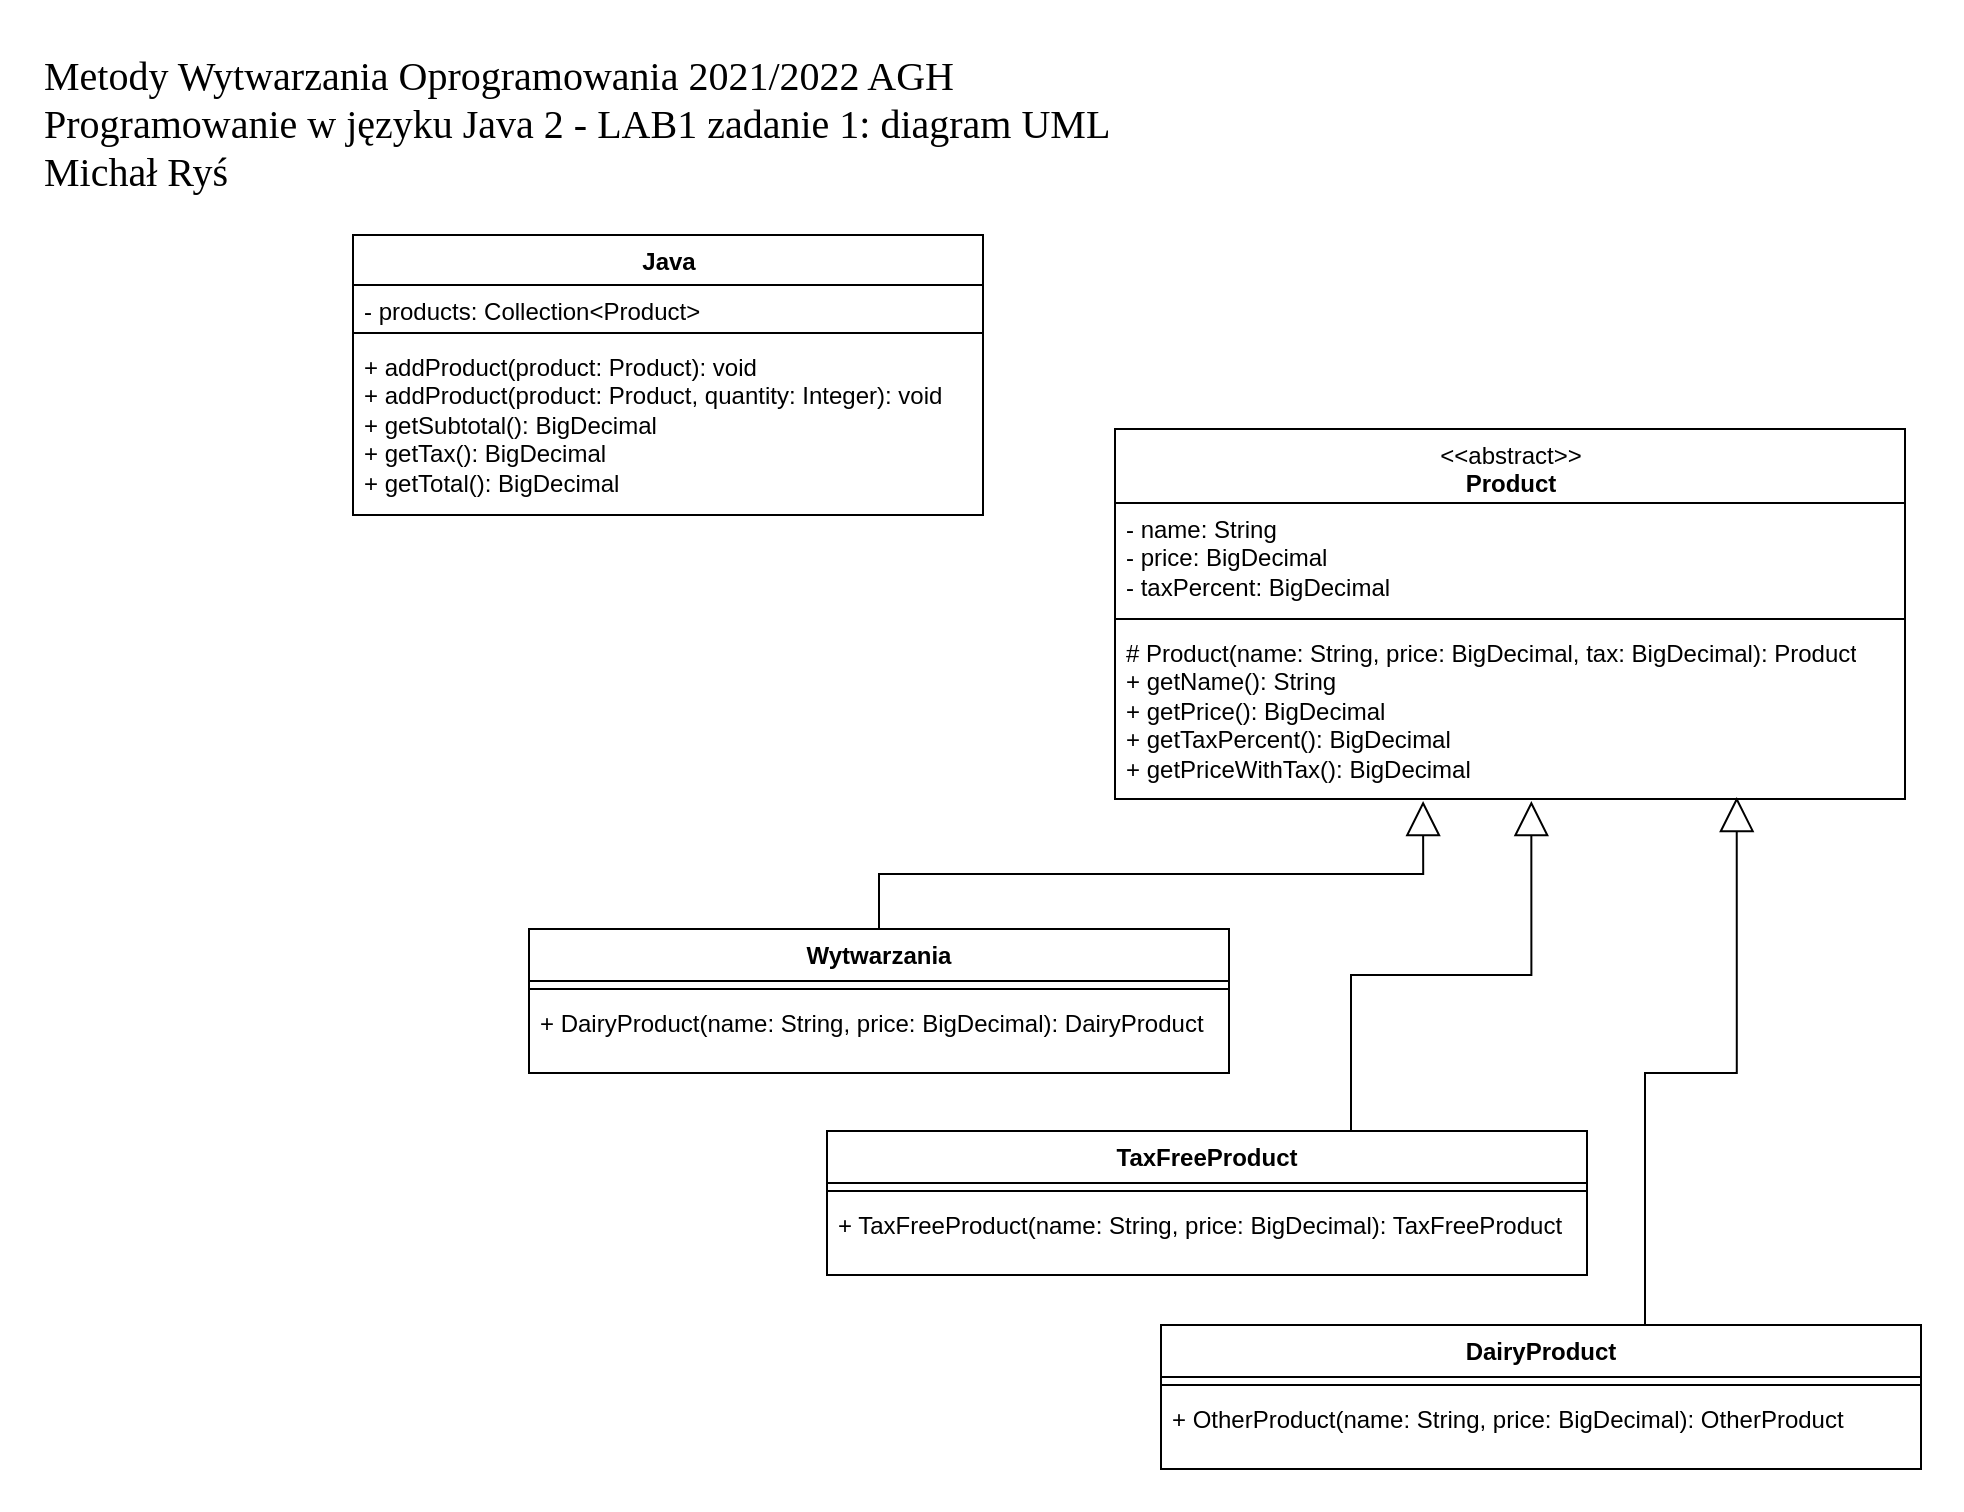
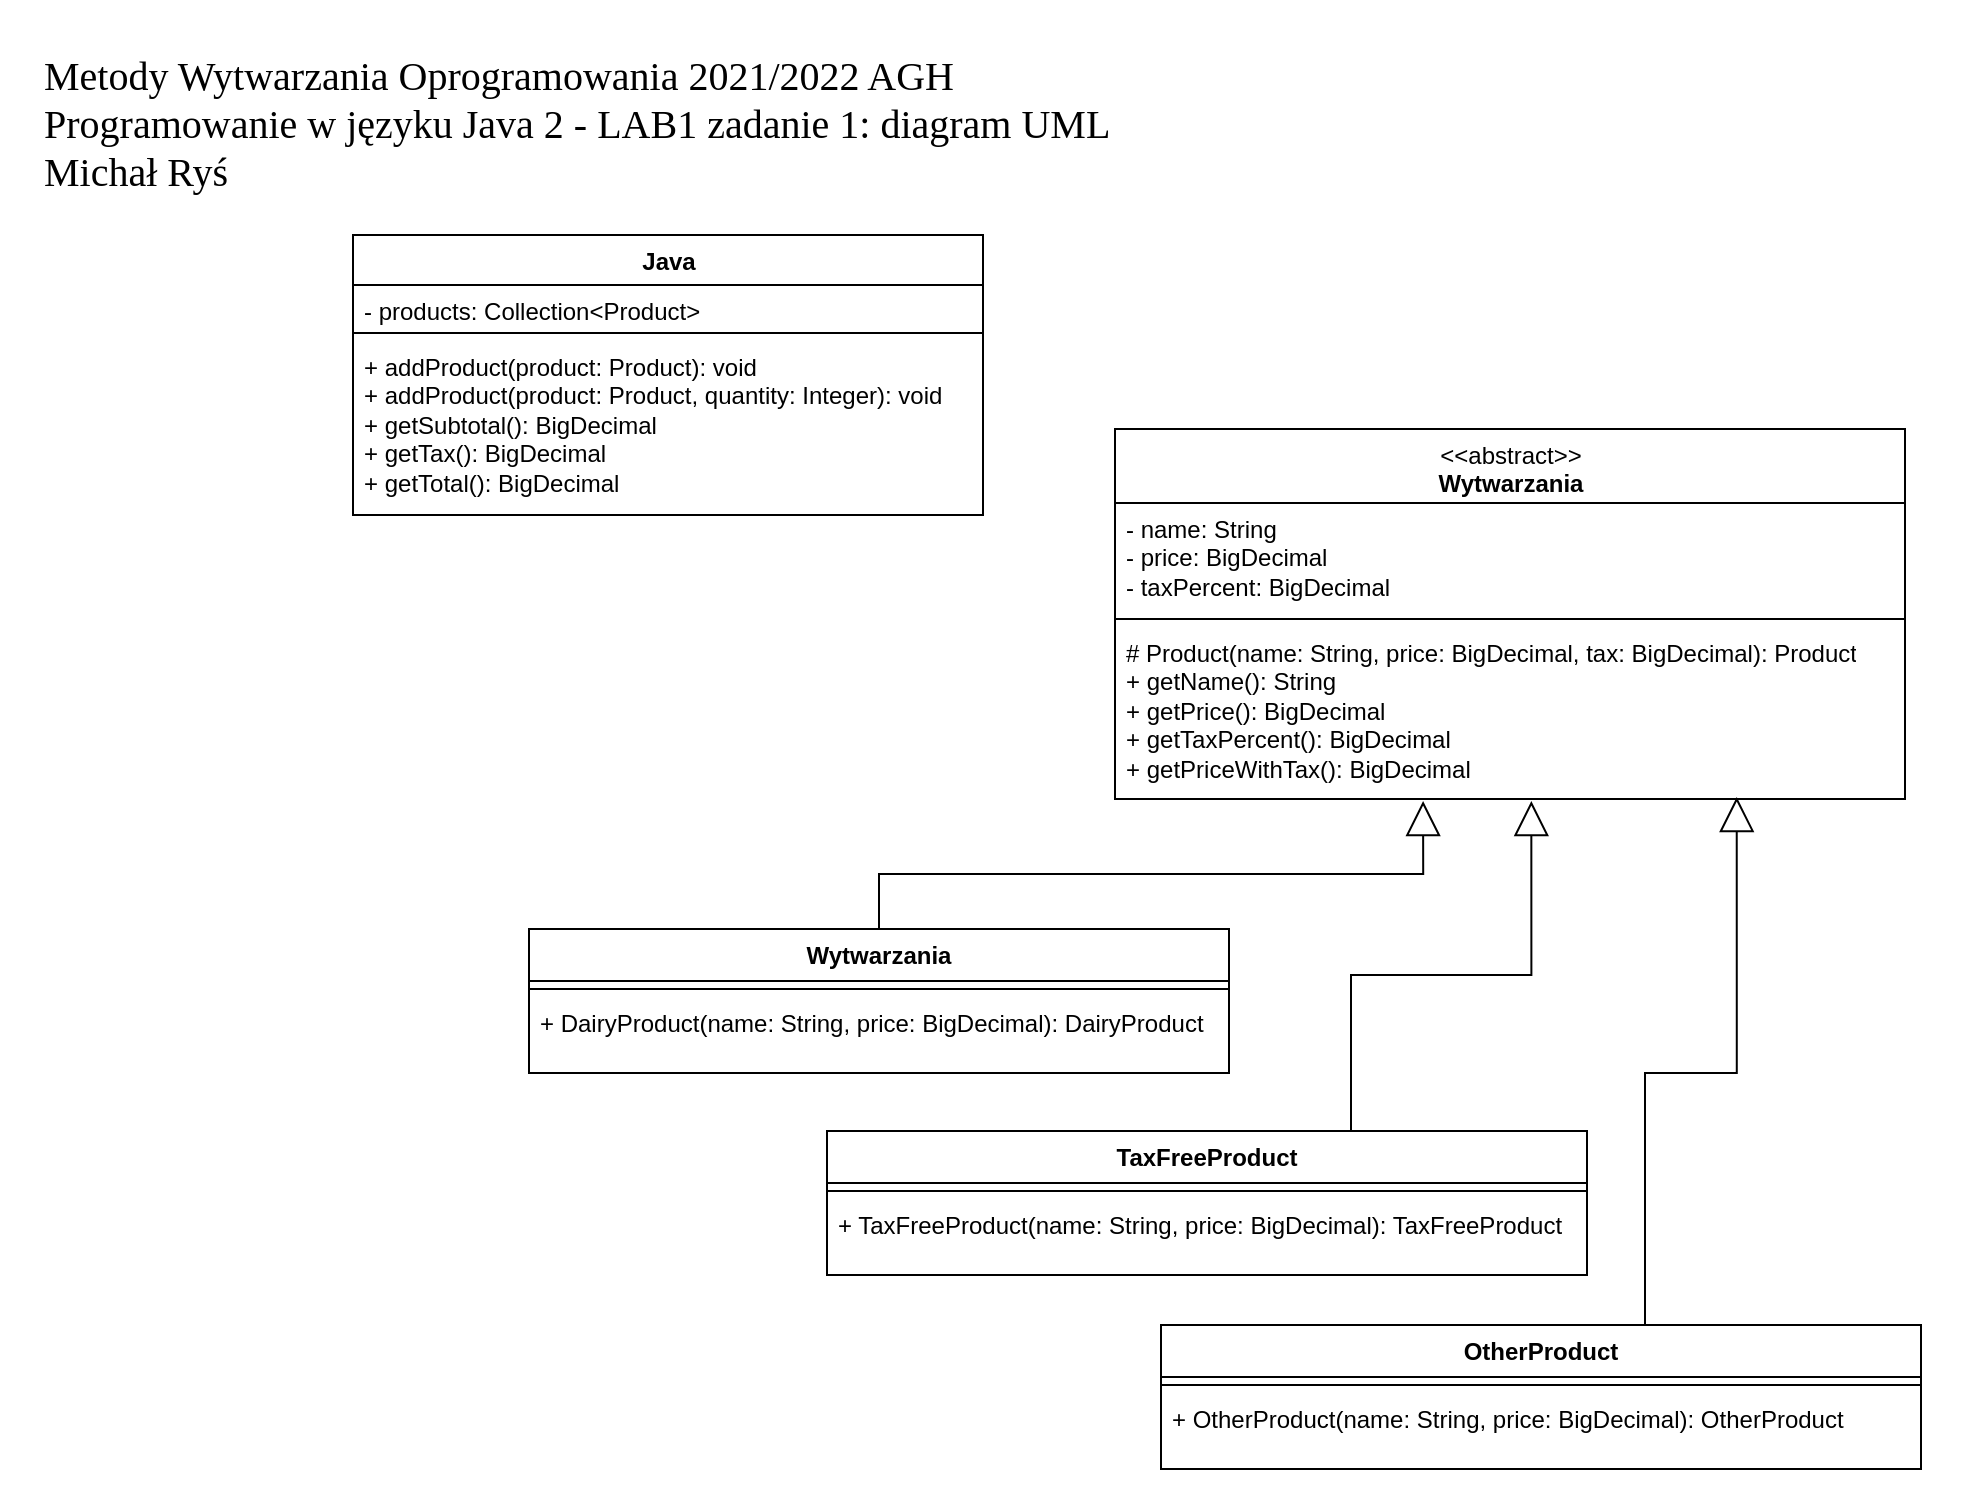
node "<<abstract>> Product": label "<<abstract>> Product" -> "<<abstract>> Wytwarzania"
node "DairyProduct": label "DairyProduct" -> "OtherProduct"
